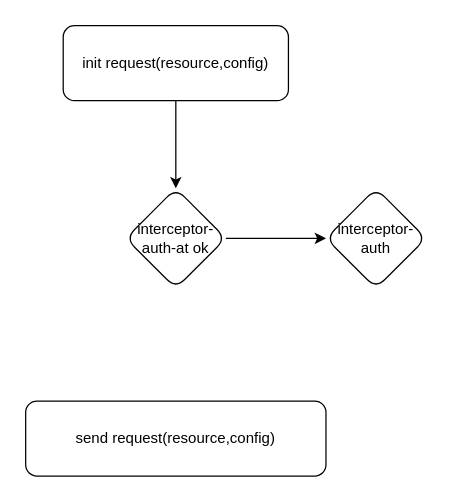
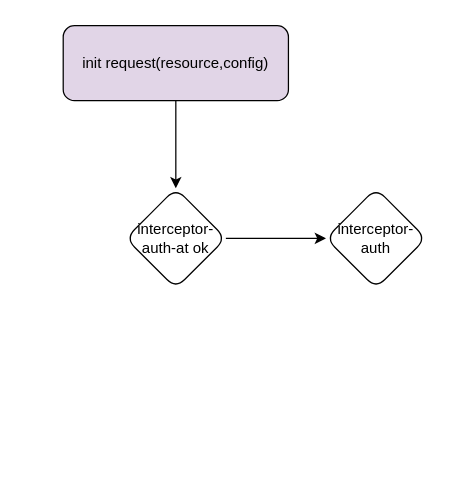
node "init request(resource,config)": fillcolor #ffffff -> #e1d5e7
node "send request(resource,config)": removed
